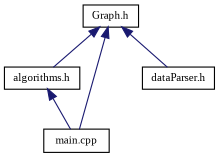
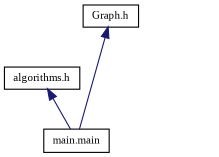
edge "algorithms.h" -> "Graph.h": removed
node "dataParser.h": removed
node "main.cpp": label "main.cpp" -> "main.main"
